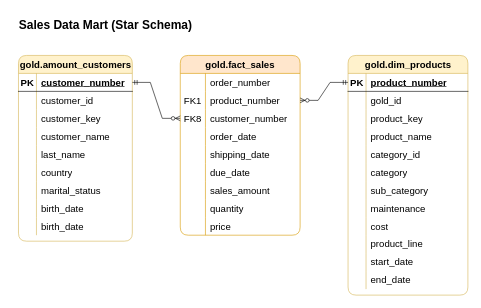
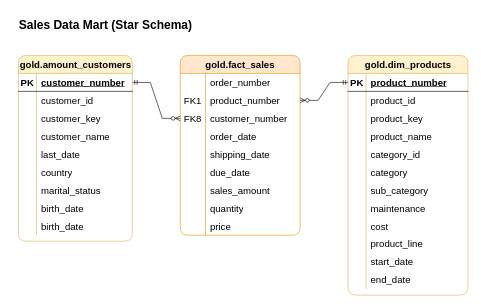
node "gold_id": label "gold_id" -> "product_id"
node "last_name": label "last_name" -> "last_date"
